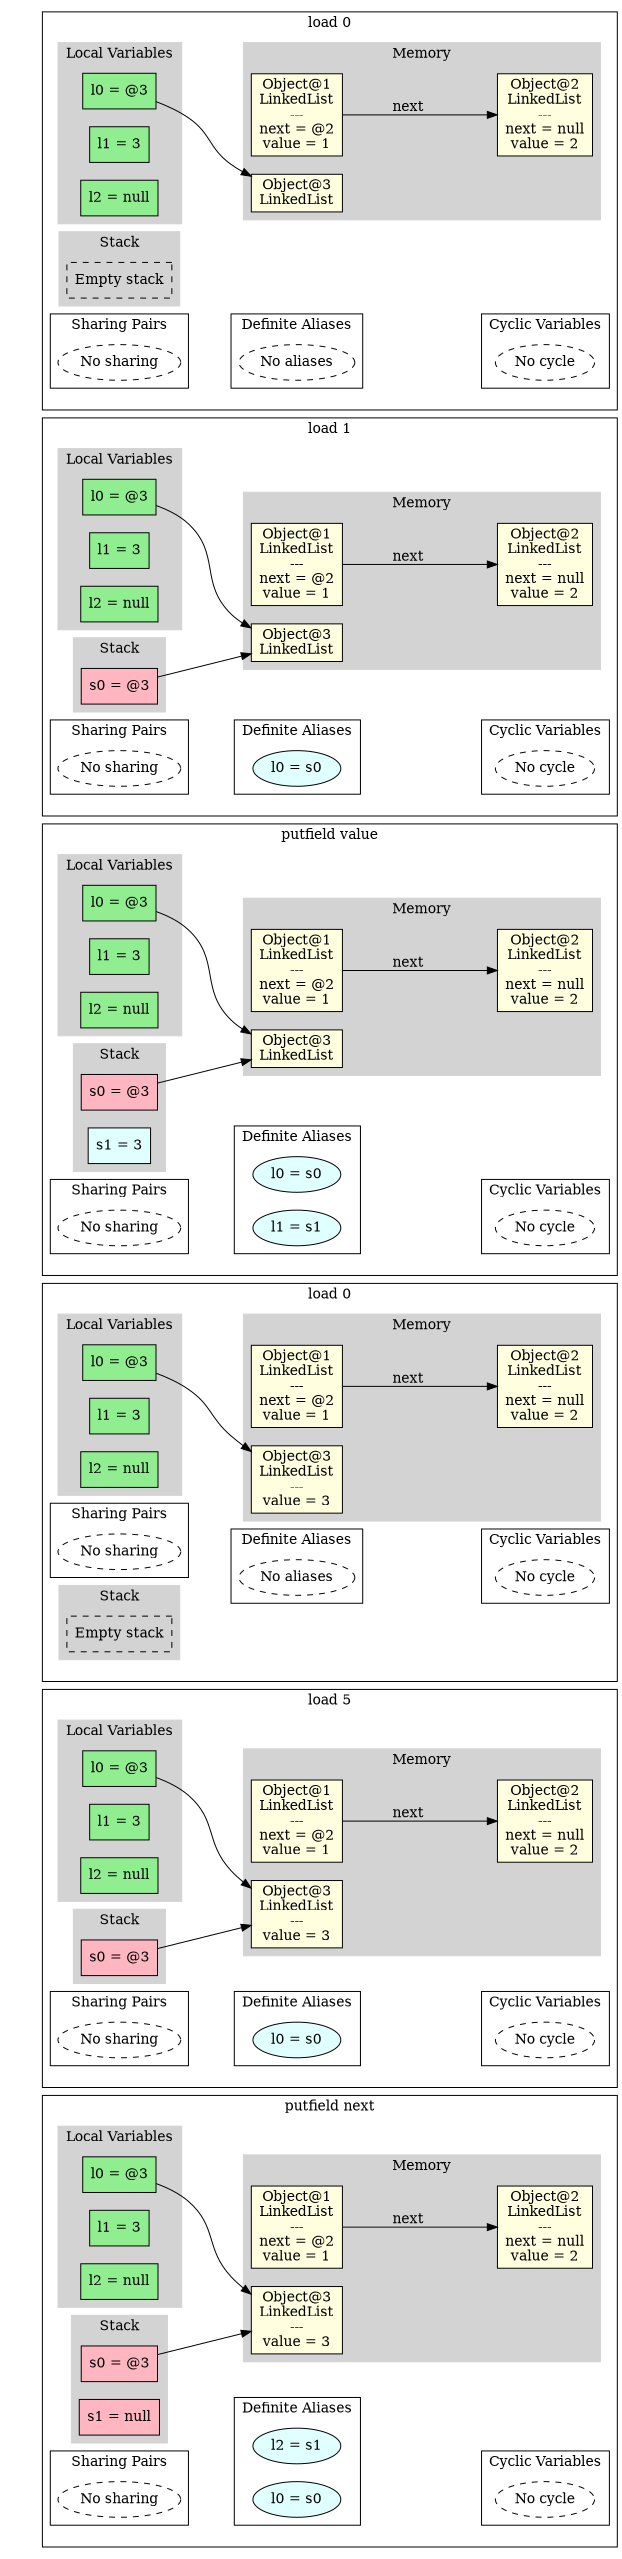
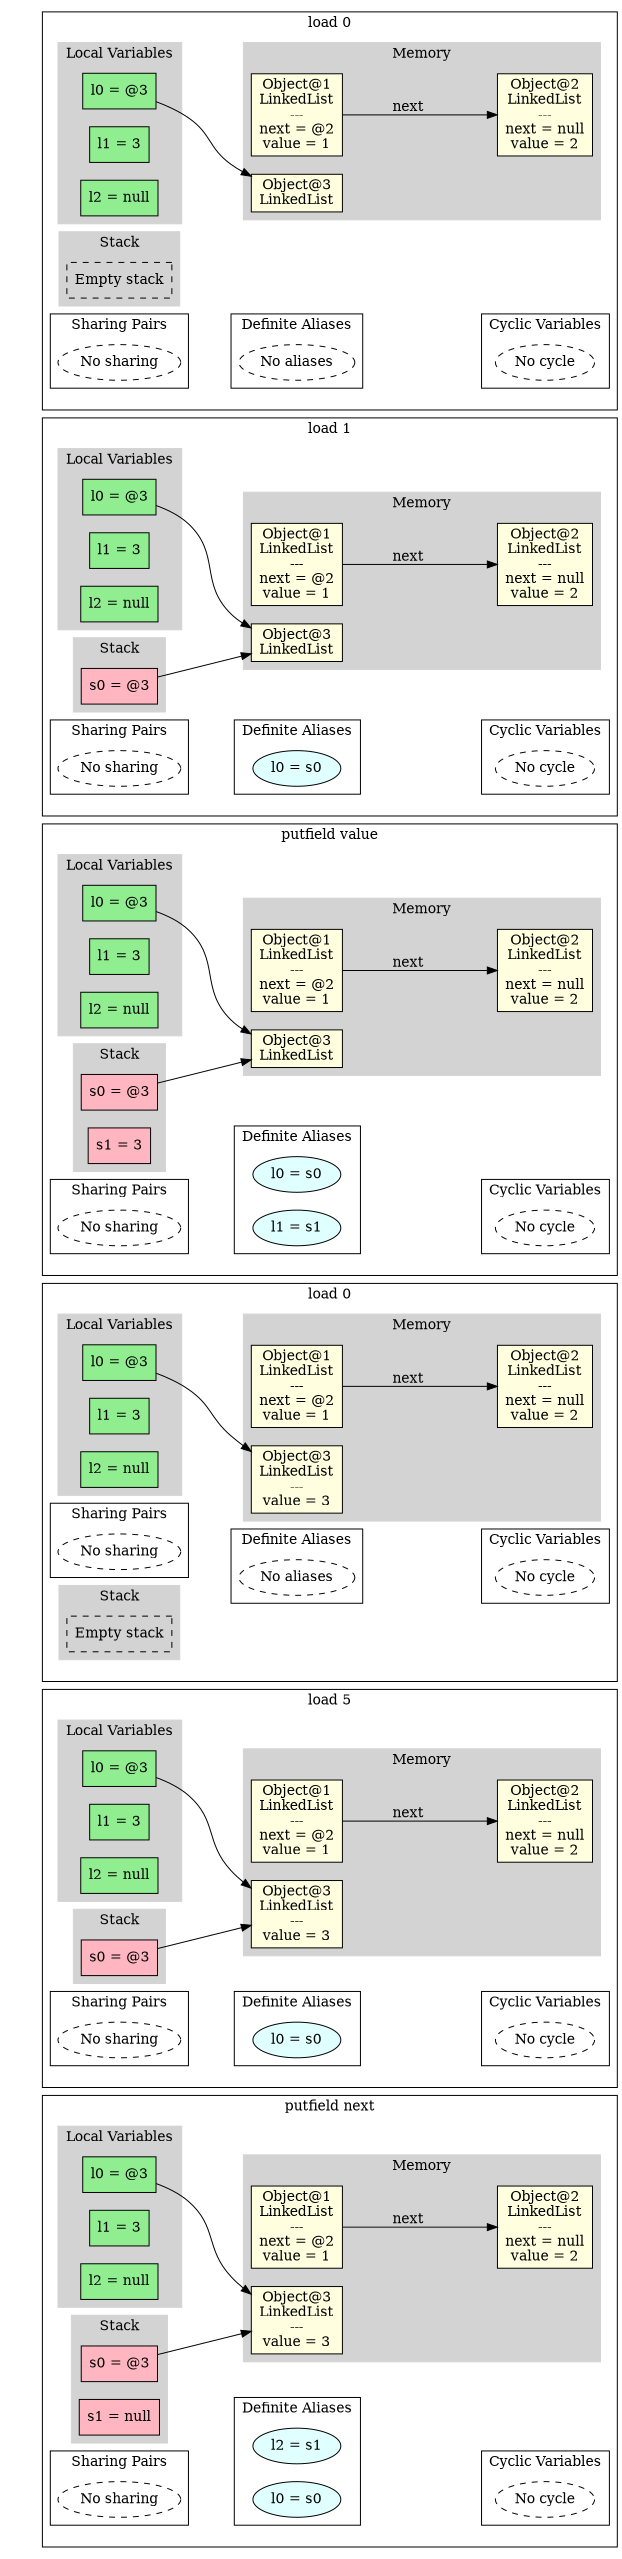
node "s1 = 3": fillcolor lightcyan -> lightpink
